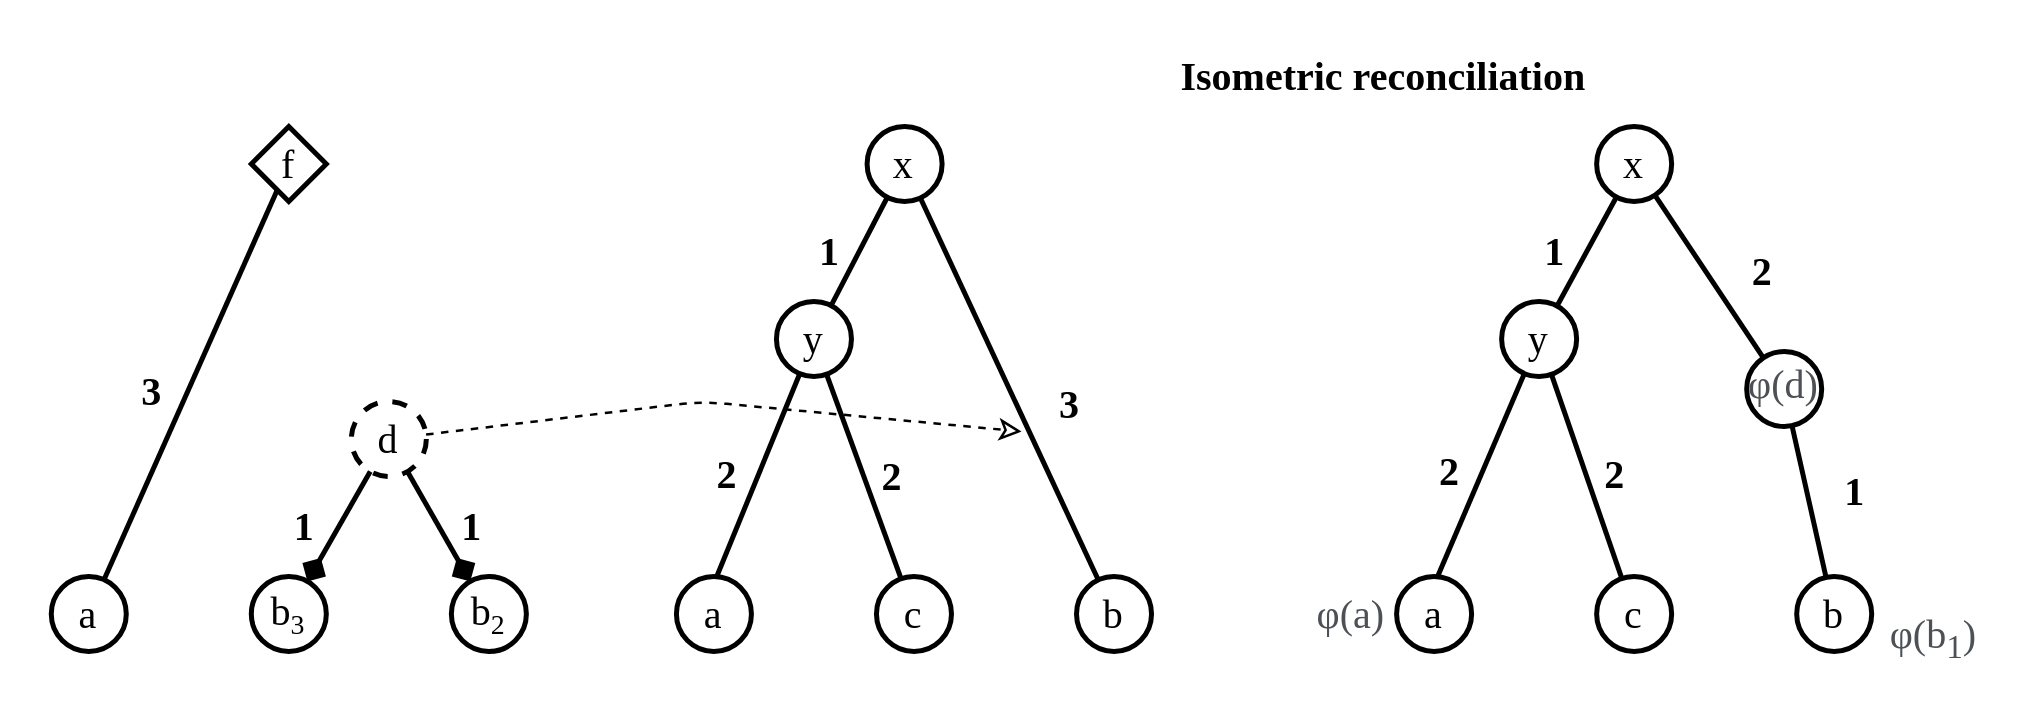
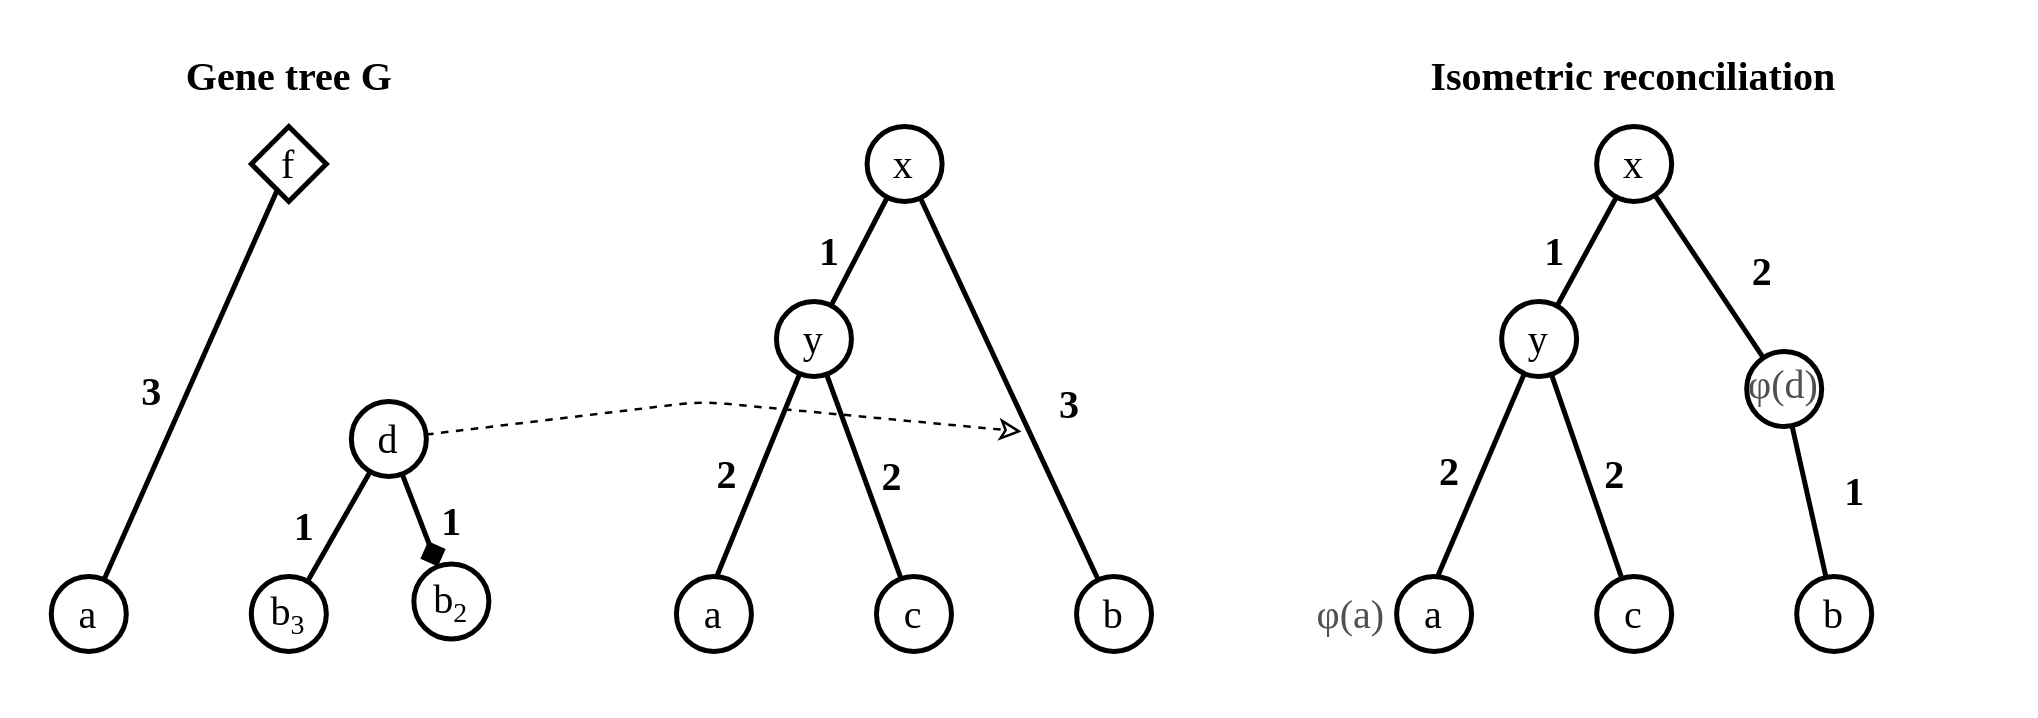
node "Gene tree G": added
node "Isometric reconciliation": moved (1384, 76) -> (1634, 76)
node "d": style dashed -> solid
edge "d" -> "b3": arrowhead diamond -> none
node "b2": moved (489, 614) -> (451, 601)
node "φ(b1)": removed
